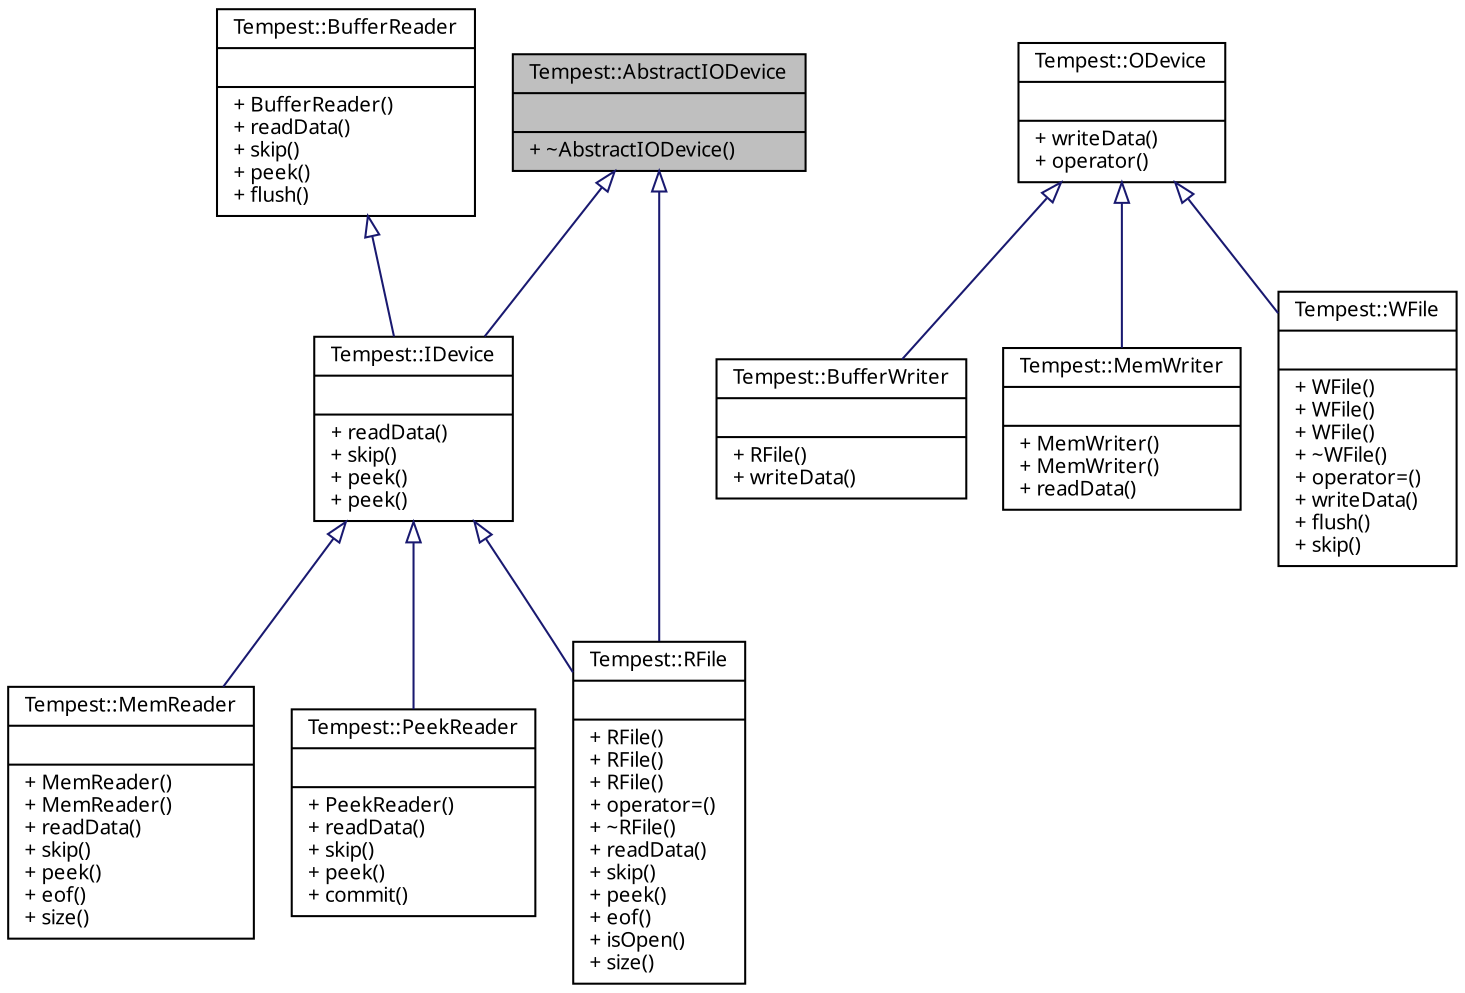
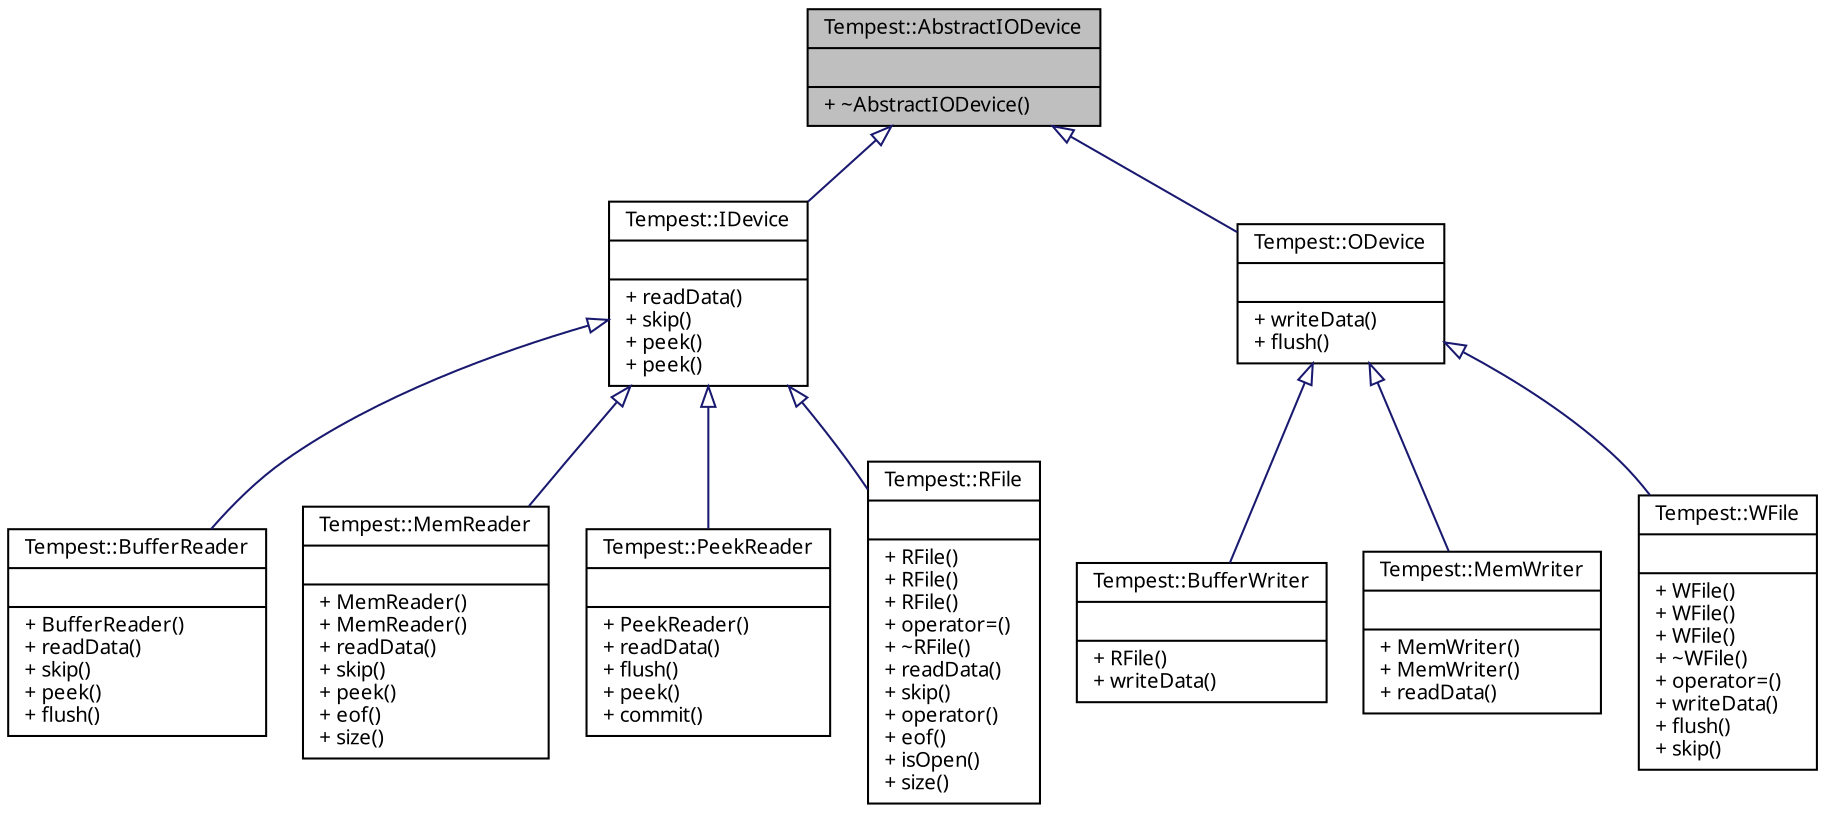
node "Tempest::ODevice": text "+ operator()" -> "+ flush()"
edge "Tempest::IDevice" -> "Tempest::BufferReader": reversed
edge "Tempest::RFile" -> "Tempest::AbstractIODevice": now "Tempest::ODevice" -> "Tempest::AbstractIODevice"
node "Tempest::PeekReader": text "+ skip()" -> "+ flush()"
node "Tempest::RFile": text "+ peek()" -> "+ operator()"
